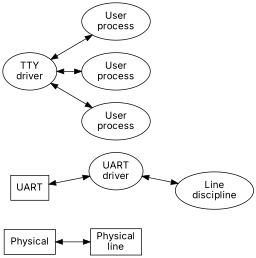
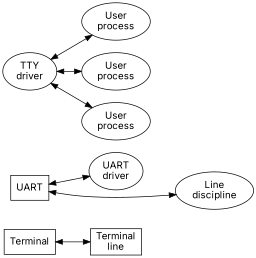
edge "UART driver" -- "Line discipline": now "UART" -- "Line discipline"
node "Physical": label "Physical" -> "Terminal"
node "Physical line": label "Physical line" -> "Terminal line"
